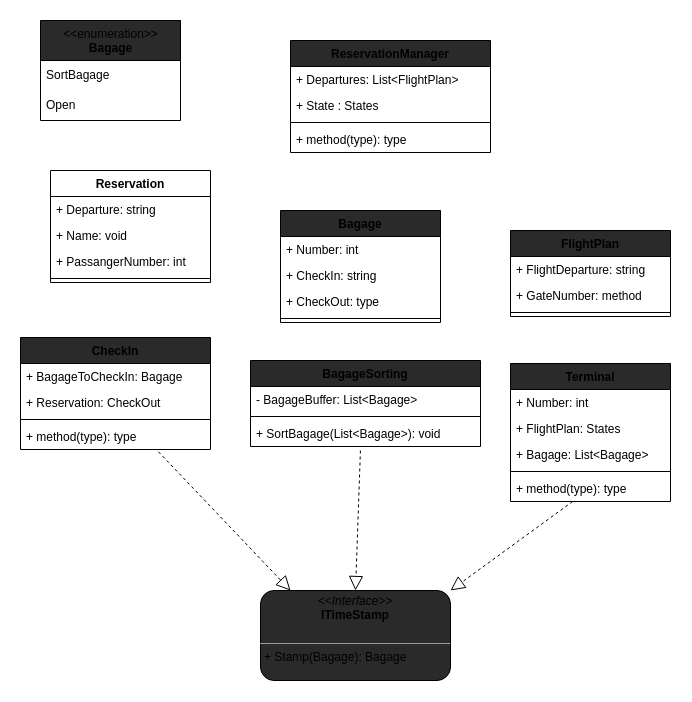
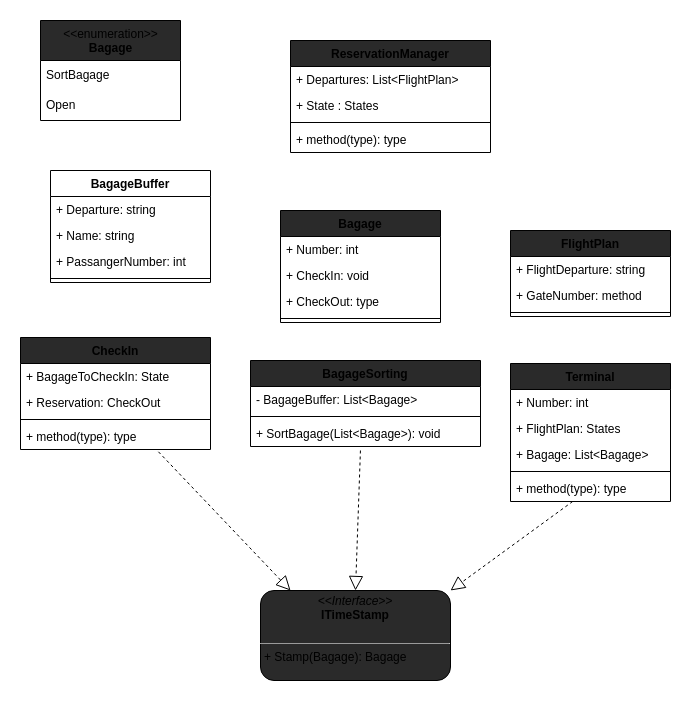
node "Reservation": label "Reservation" -> "BagageBuffer"
node "+ Name: void": label "+ Name: void" -> "+ Name: string"
node "+ CheckIn: string": label "+ CheckIn: string" -> "+ CheckIn: void"
node "+ BagageToCheckIn: Bagage": label "+ BagageToCheckIn: Bagage" -> "+ BagageToCheckIn: State"
